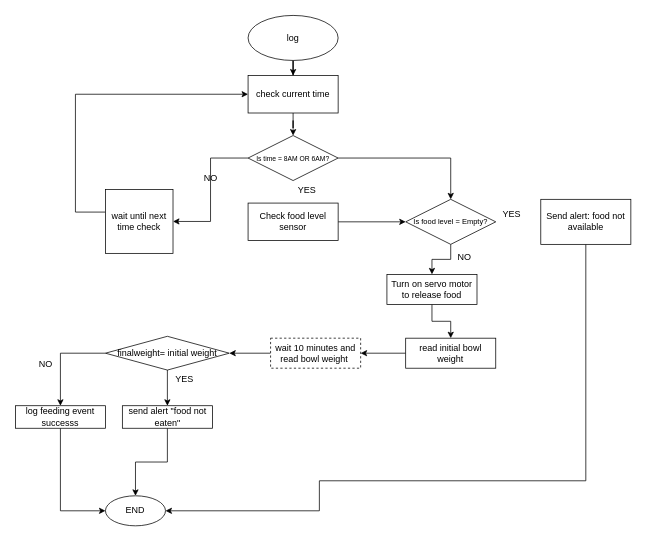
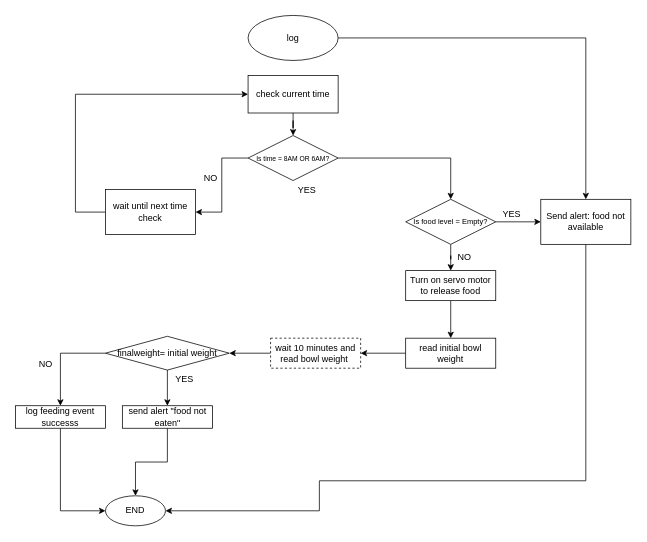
edge "log" -> "check current time": now "log" -> "Send alert: food not available"
node "wait until next time check": size 68x64 -> 90x45
node "Check food level sensor": removed
edge "Check food level sensor" -> "Is food level = Empty?": removed
edge "Is food level = Empty?" -> "Send alert: food not available": added
node "Turn on servo motor to release food": moved (432, 289) -> (450, 285)
